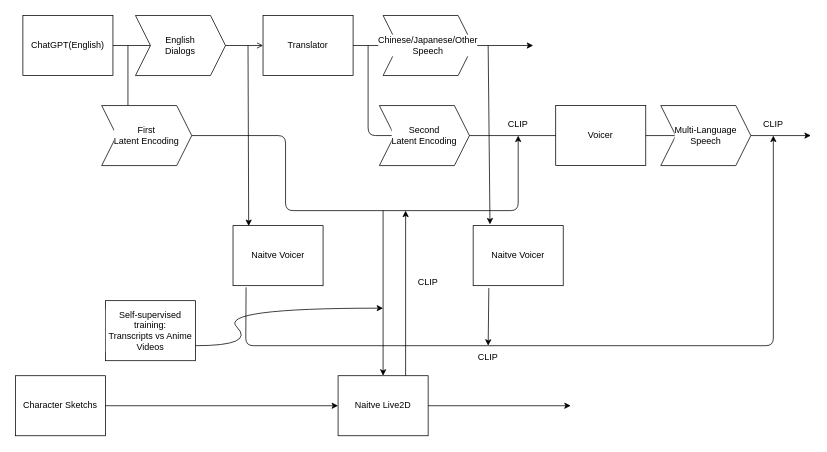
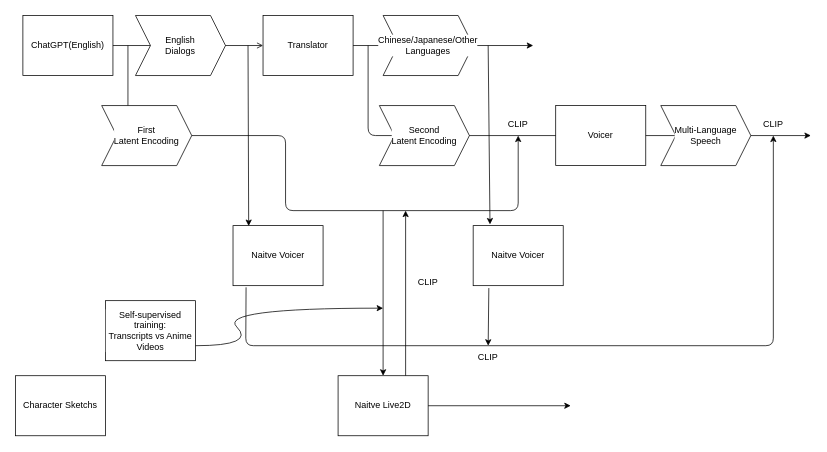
node "Chinese/Japanese/Other Speech": label "Chinese/Japanese/Other Speech" -> "Chinese/Japanese/Other Languages"
edge "Character Sketchs" -> "Naitve Live2D": removed
